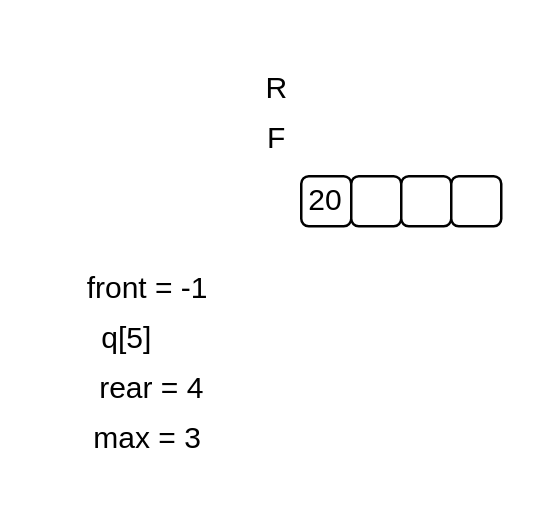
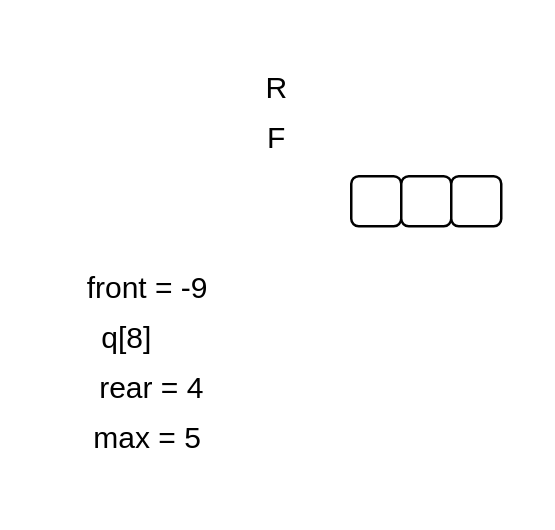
node "20": removed
node "front = -1": label "front = -1" -> "front = -9"
node "q[5]": label "q[5]" -> "q[8]"
node "max = 3": label "max = 3" -> "max = 5"
